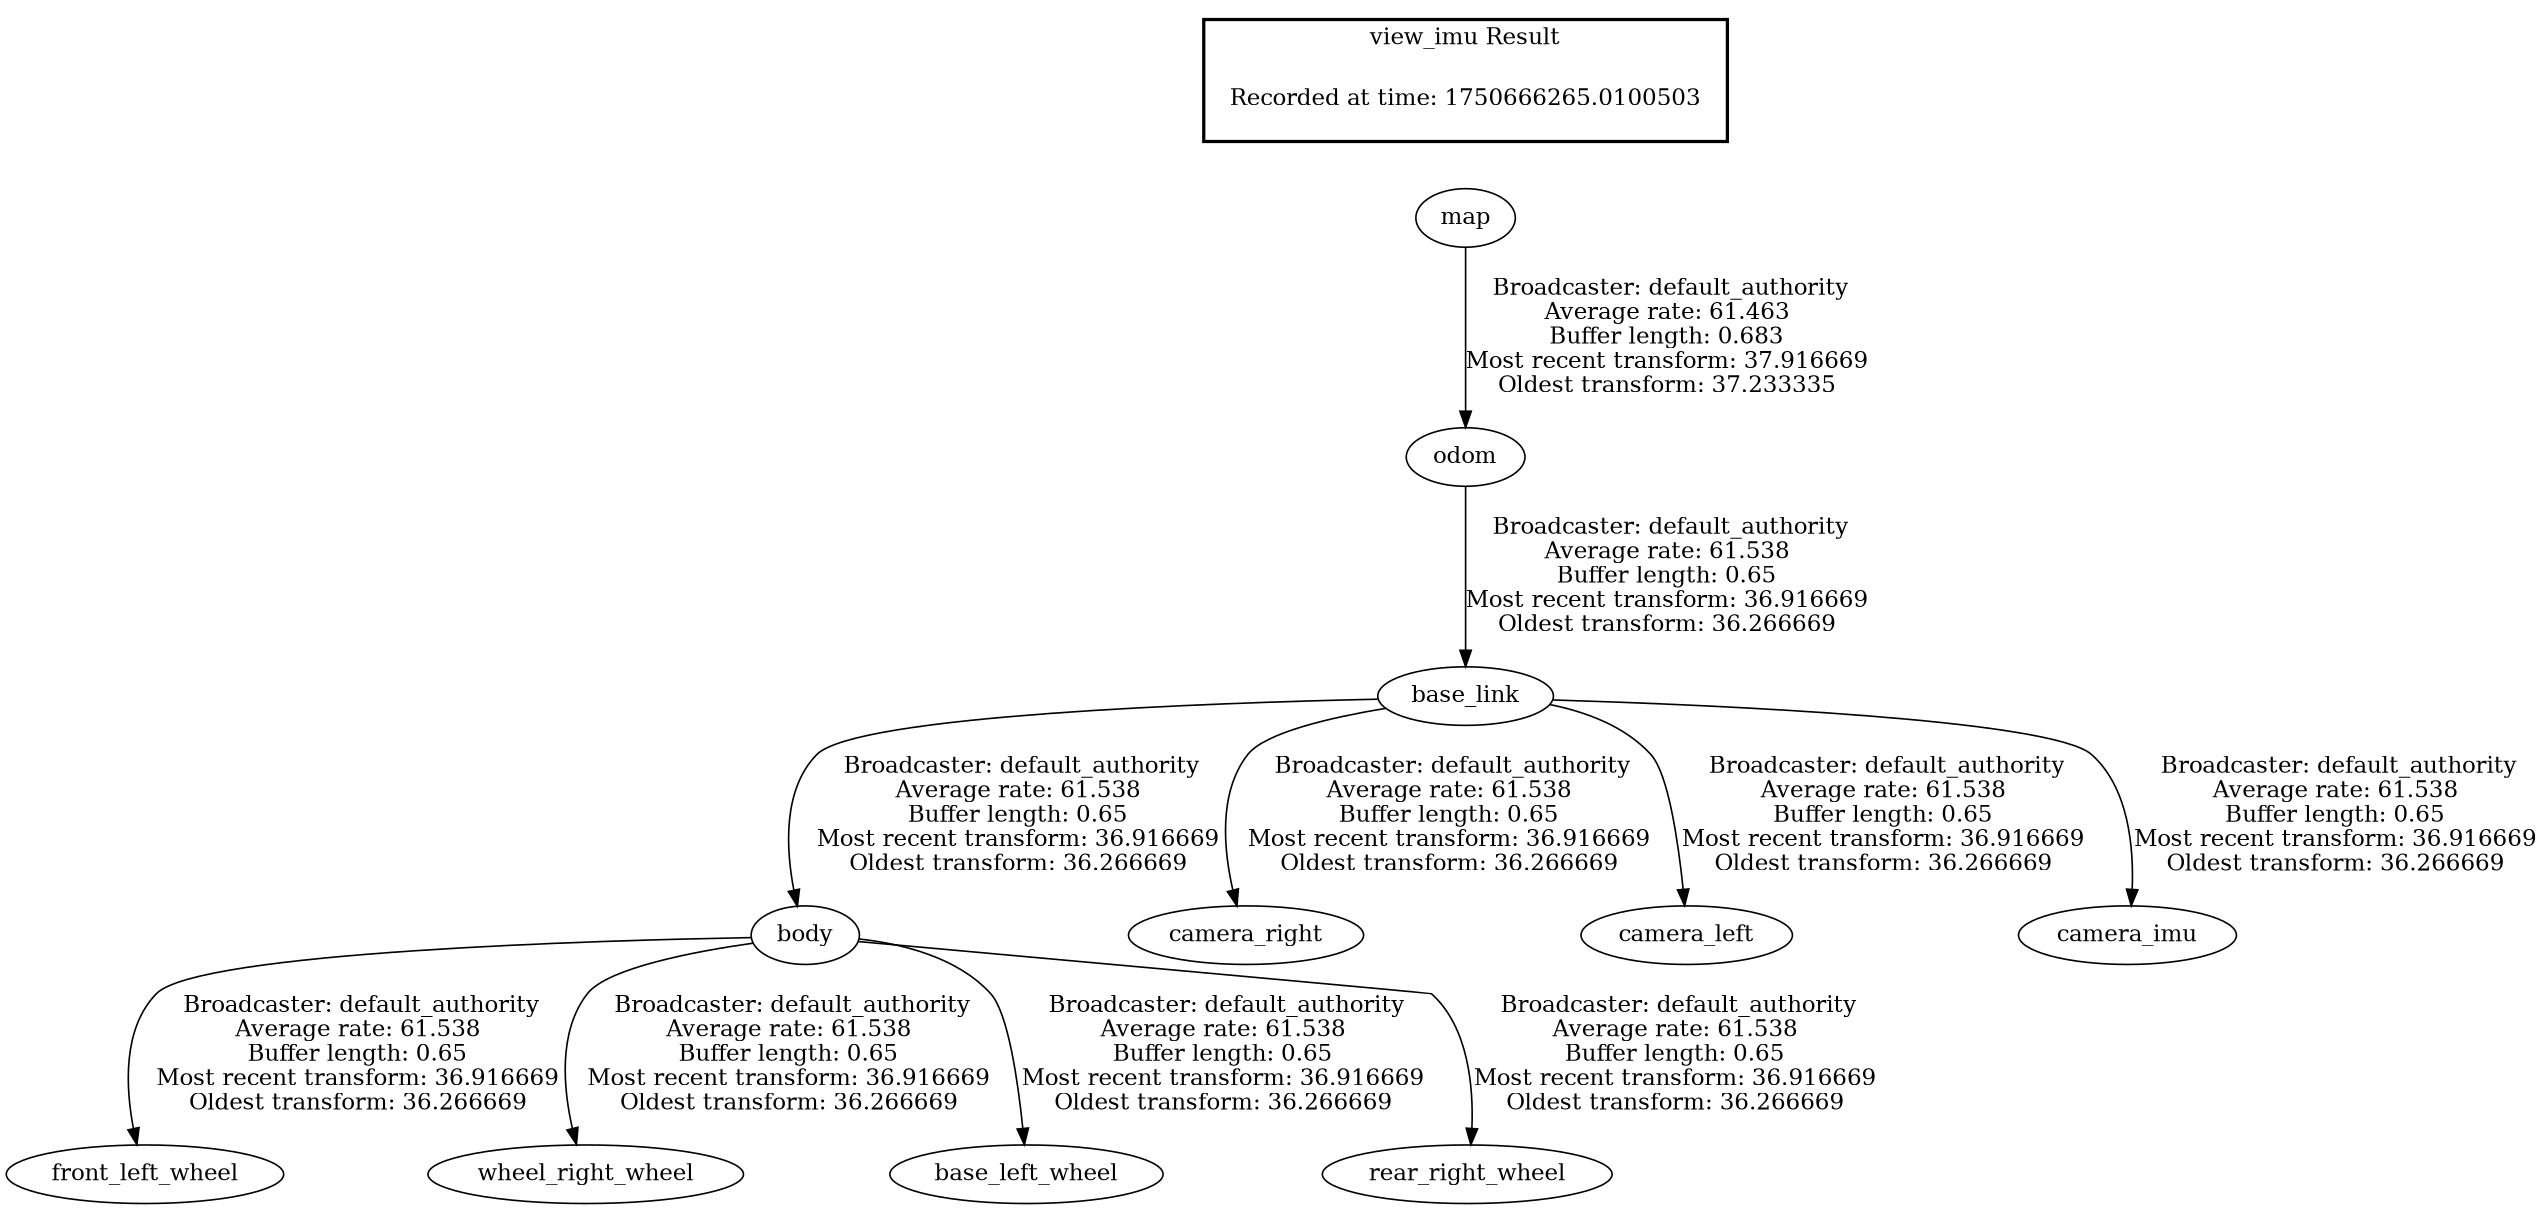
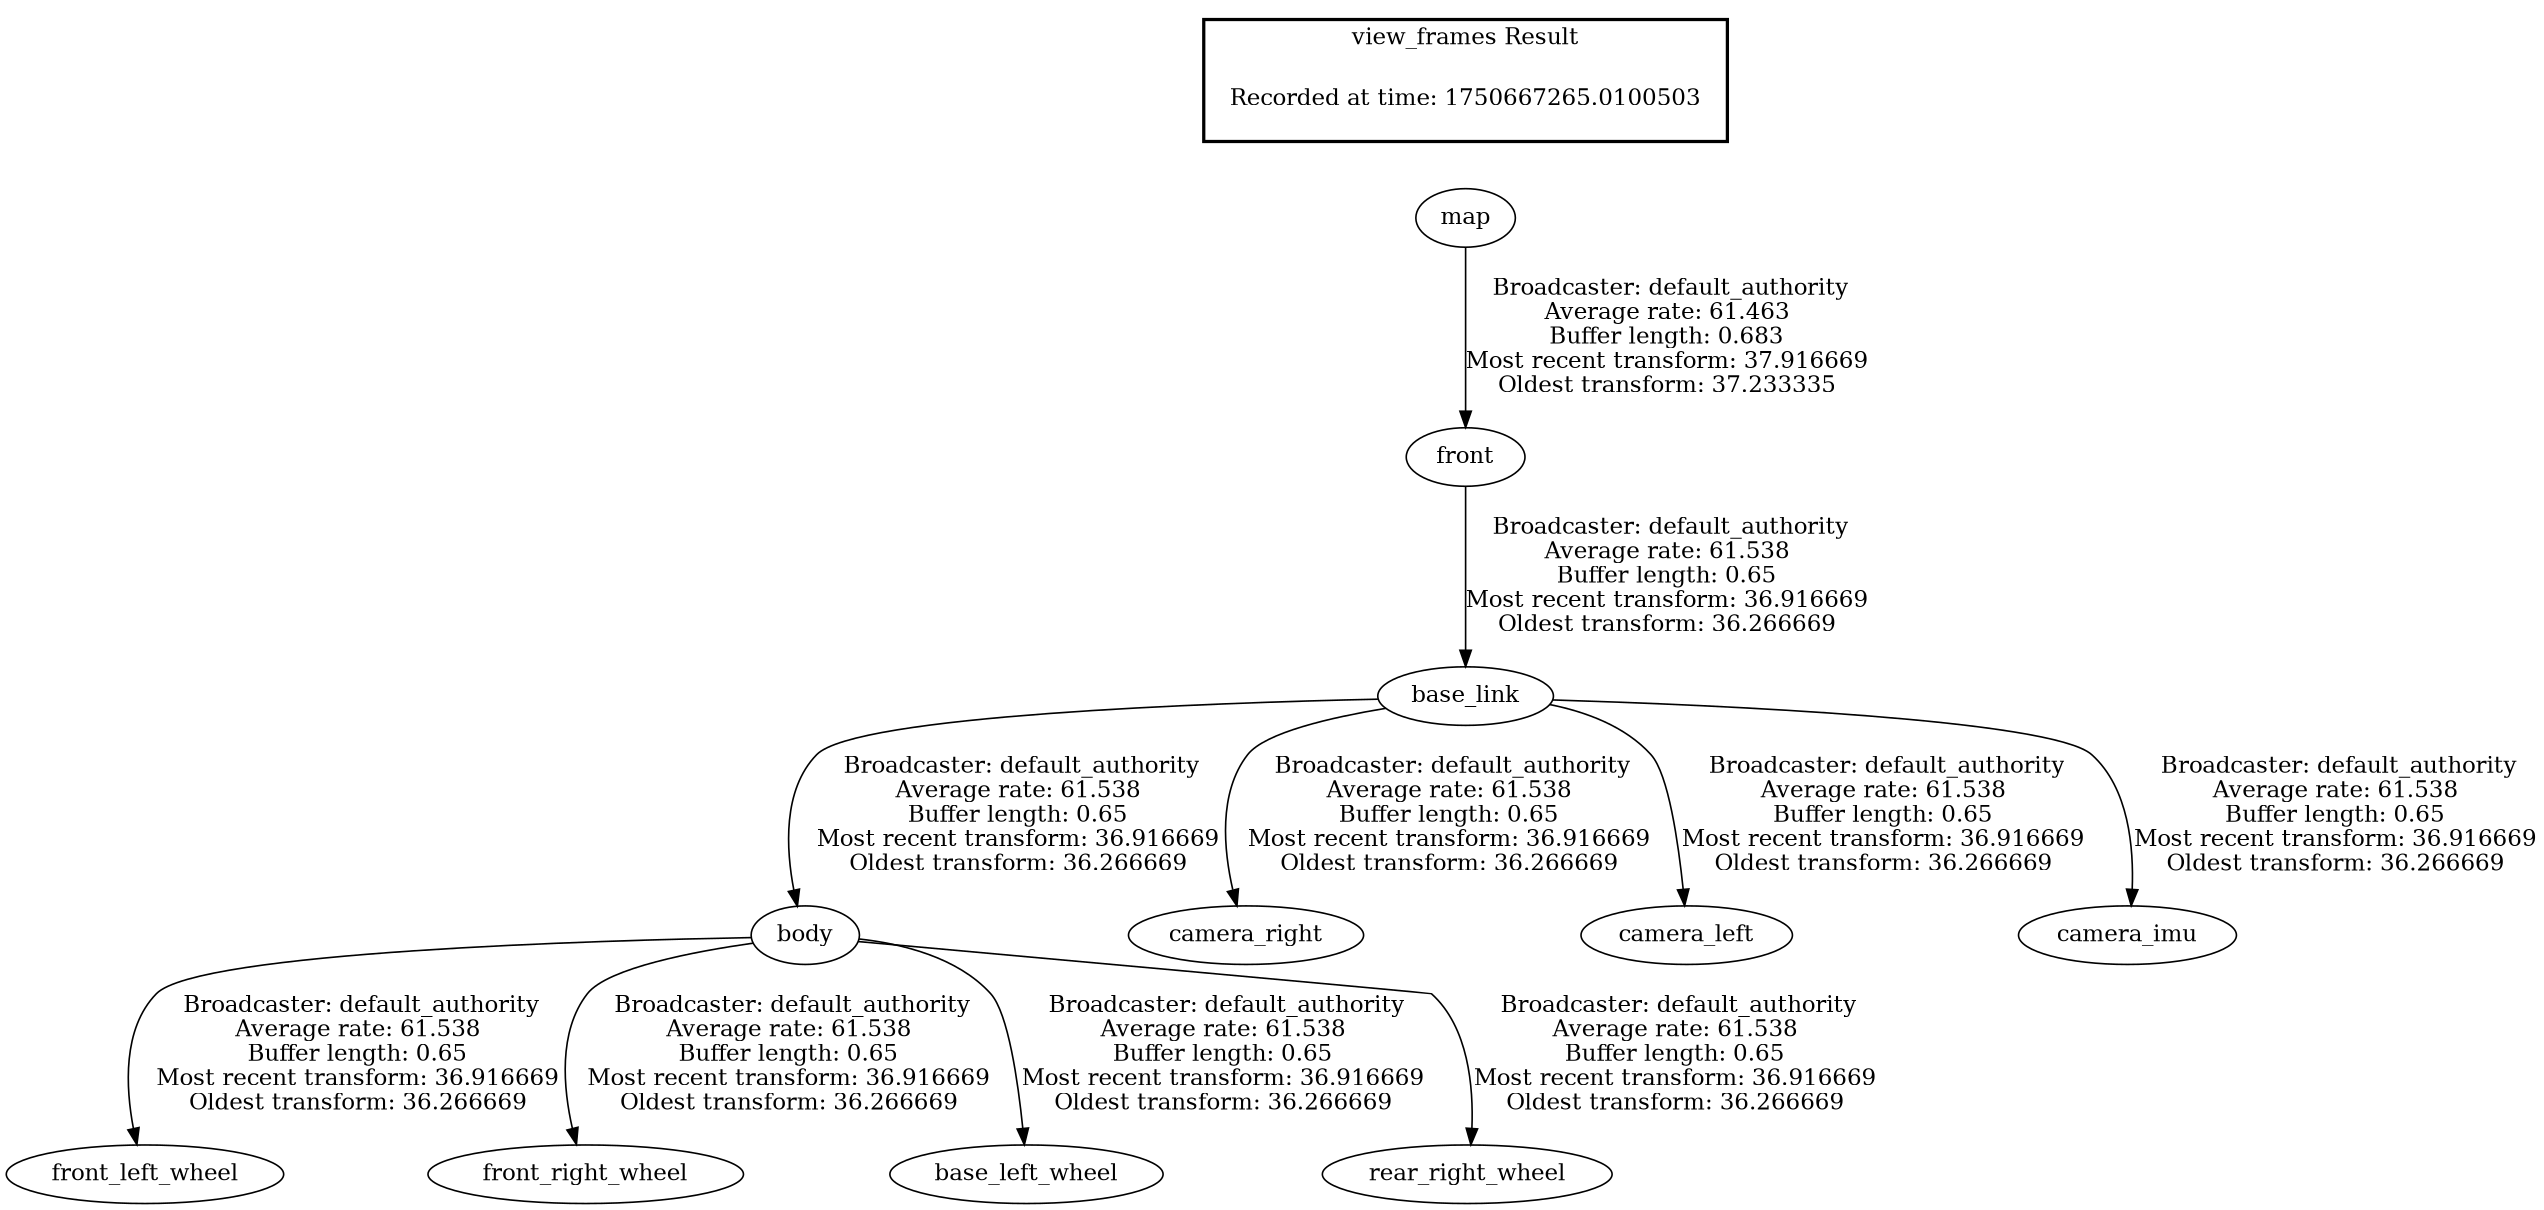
cluster "view_imu Result": label "view_imu Result" -> "view_frames Result"
node "Recorded at time: 1750666265.0100503": label "Recorded at time: 1750666265.0100503" -> "Recorded at time: 1750667265.0100503"
node "odom": label "odom" -> "front"
node "wheel_right_wheel": label "wheel_right_wheel" -> "front_right_wheel"
